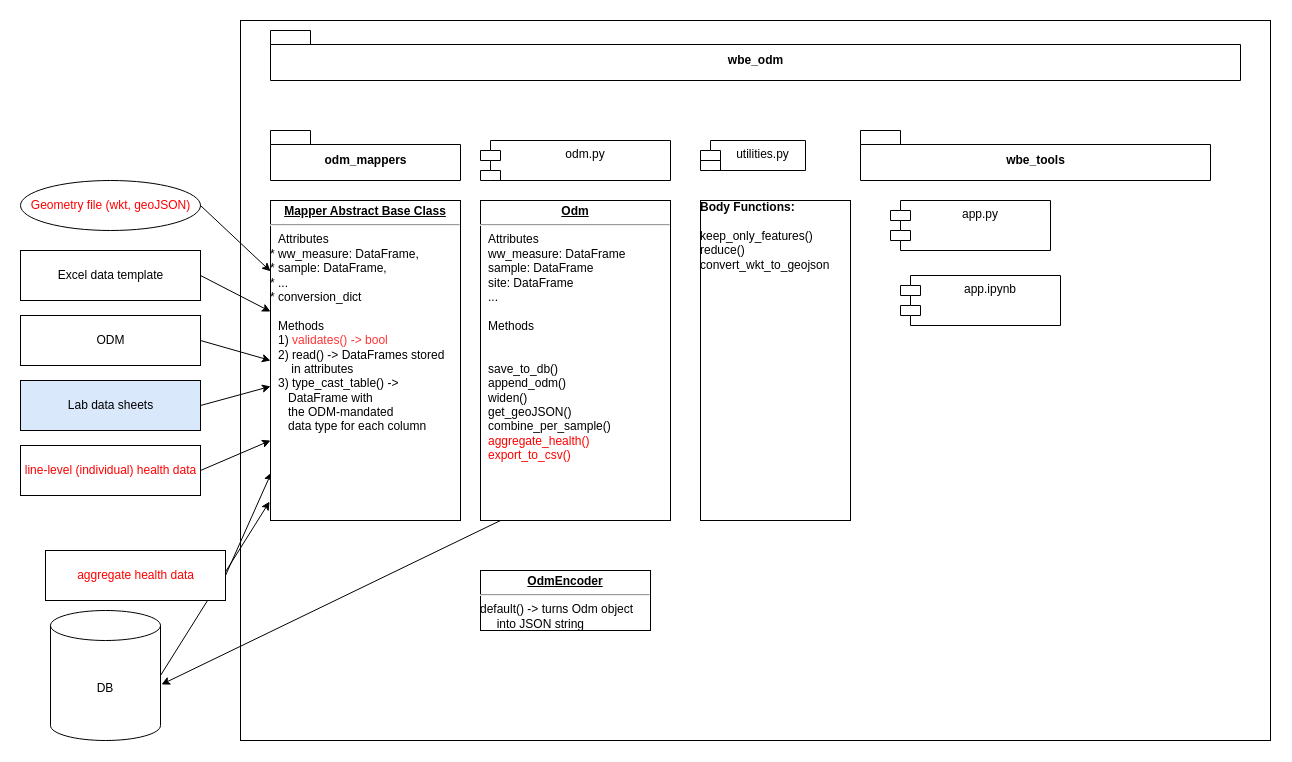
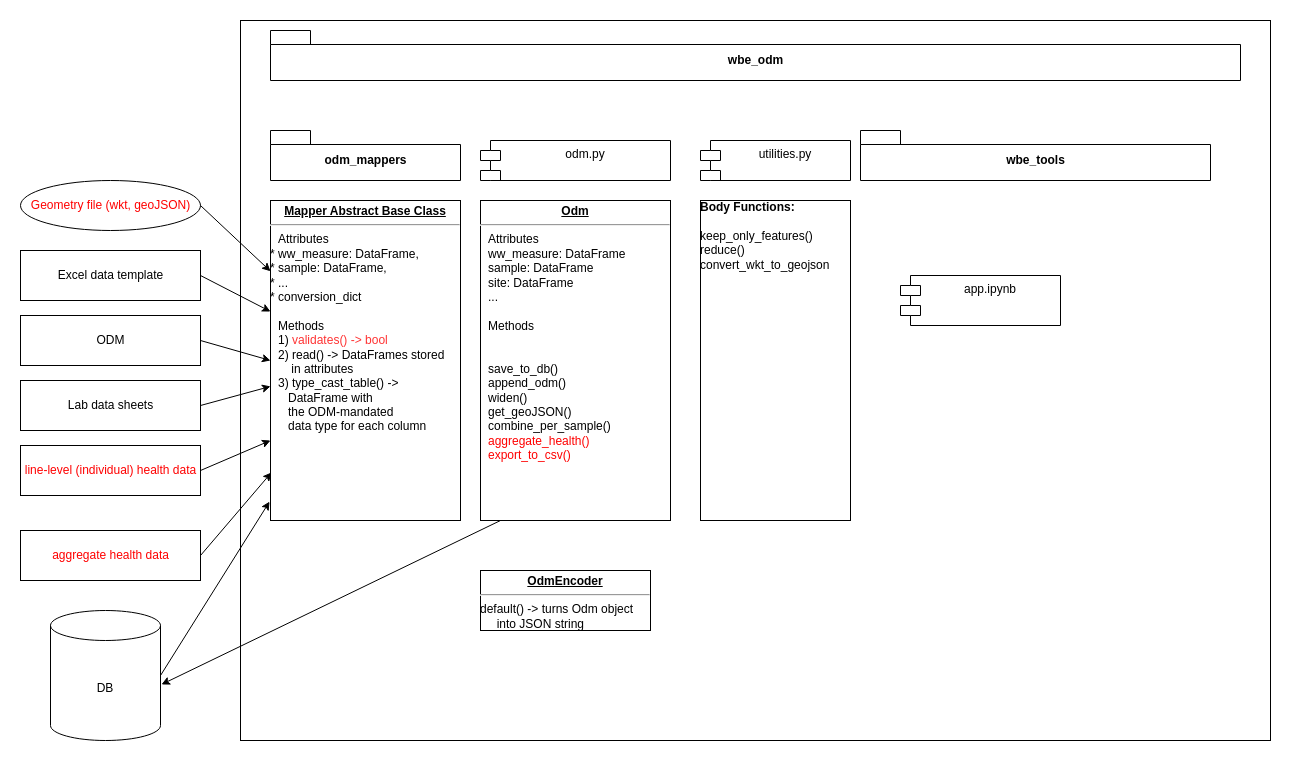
node "utilities.py": size 105x30 -> 150x40
node "app.py": removed
node "Lab data sheets": fillcolor #dae8fc -> #ffffff
node "aggregate health data": moved (136, 576) -> (111, 556)
